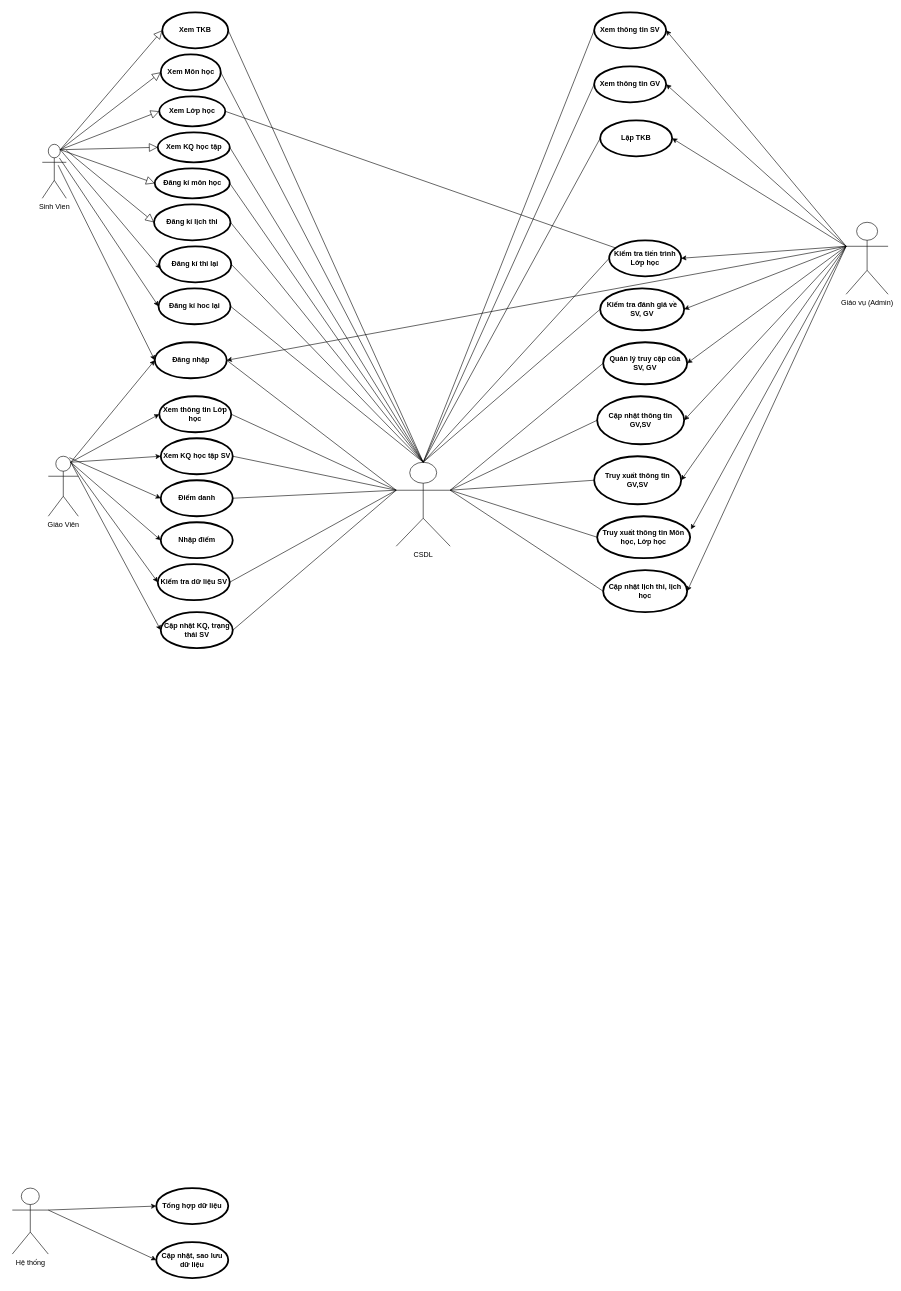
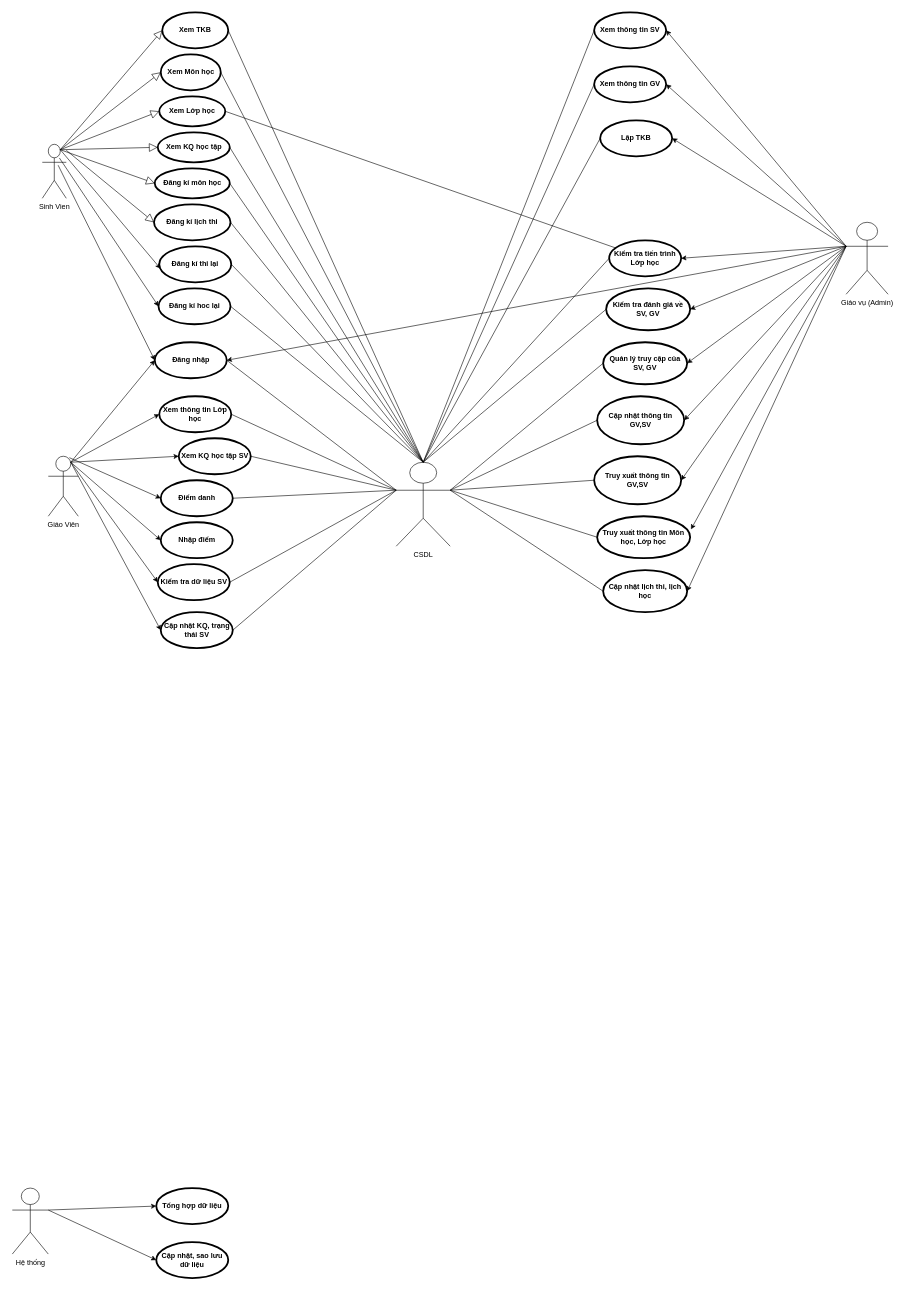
node "Kiểm tra đánh giá về SV, GV": moved (642, 309) -> (648, 309)
node "Xem KQ học tập SV": moved (197, 456) -> (215, 456)
